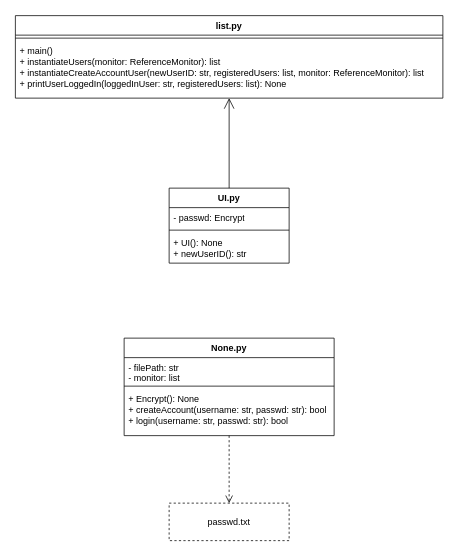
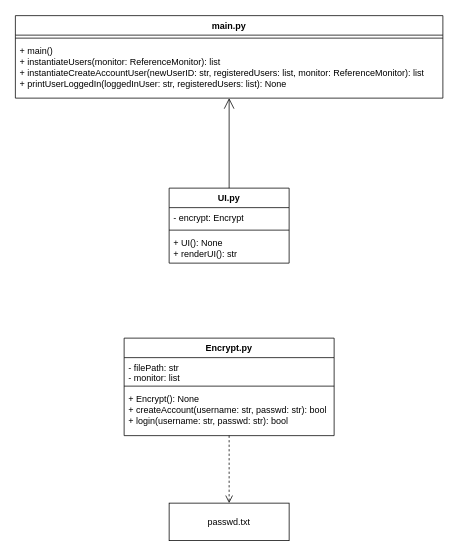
node "list.py": label "list.py" -> "main.py"
node "- passwd: Encrypt": label "- passwd: Encrypt" -> "- encrypt: Encrypt"
node "+ UI(): None + newUserID(): str": label "+ UI(): None + newUserID(): str" -> "+ UI(): None + renderUI(): str"
node "None.py": label "None.py" -> "Encrypt.py"
node "passwd.txt": style dashed -> solid
